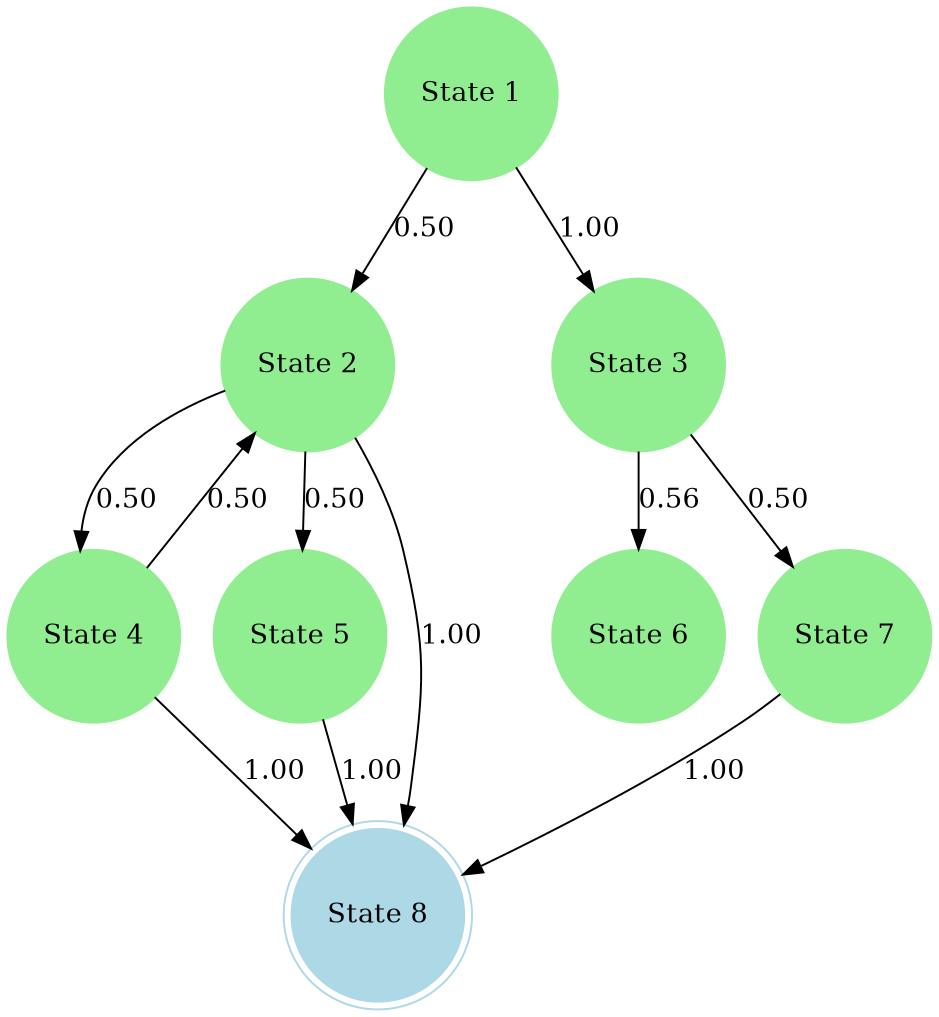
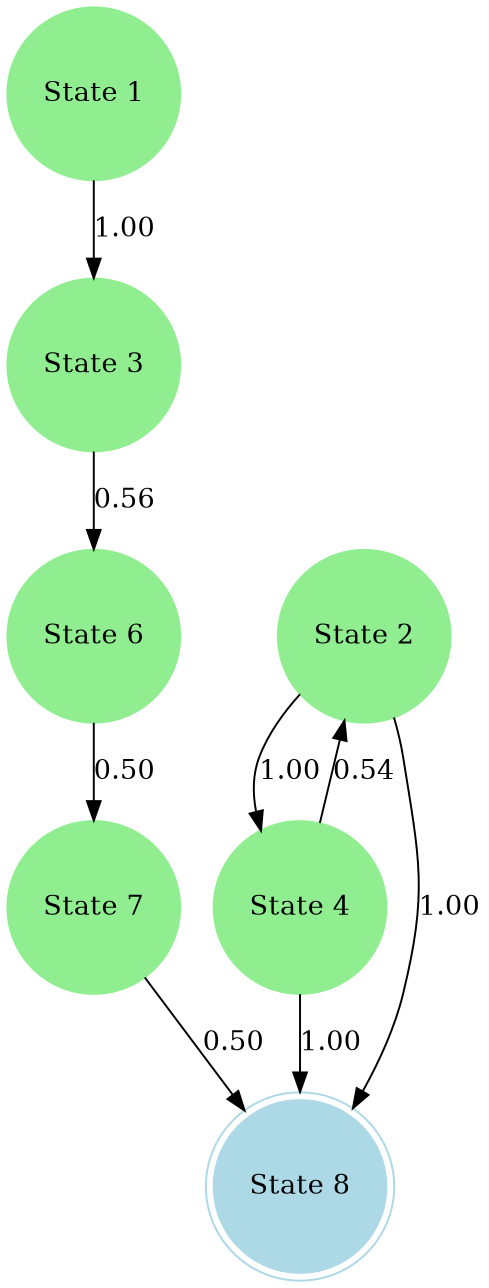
edge "State 1" -> "State 2": removed, label "0.50"
edge "State 3" -> "State 7": now "State 6" -> "State 7"
edge "State 2" -> "State 4": label "0.50" -> "1.00"
edge "State 4" -> "State 2": label "0.50" -> "0.54"
node "State 5": removed
edge "State 7" -> "State 8": label "1.00" -> "0.50"
